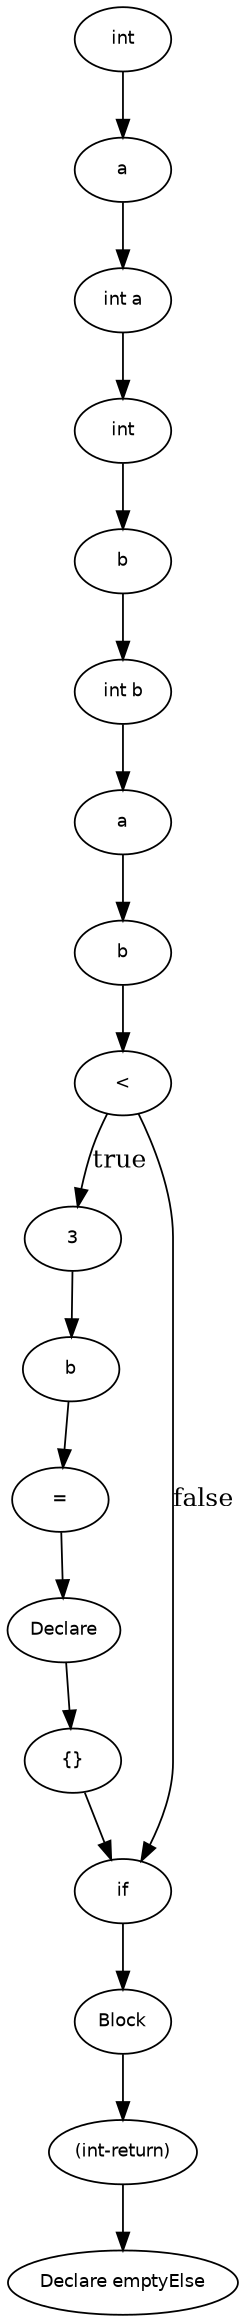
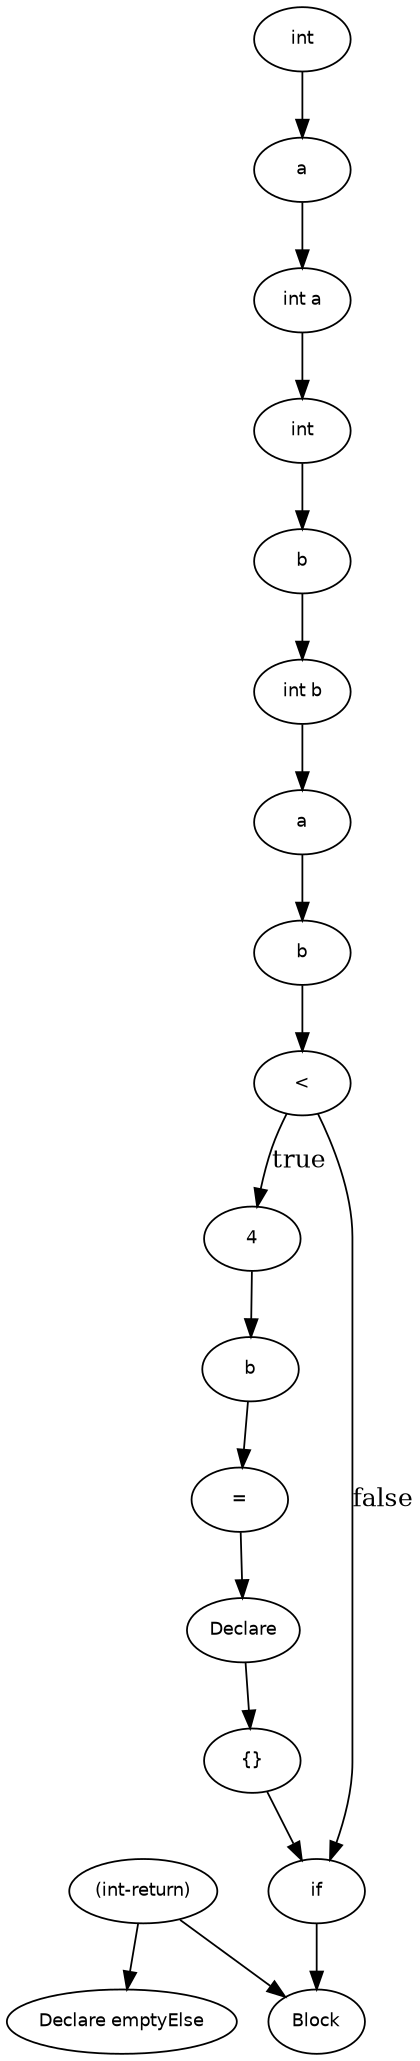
node "3": label "3" -> "4"
edge "Block" -> "(int-return)": reversed
